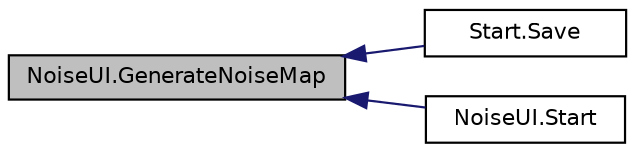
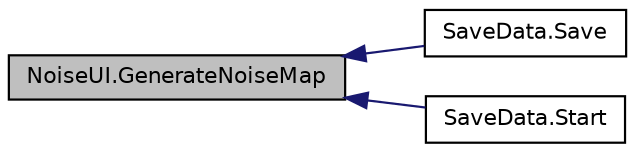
node "Start.Save": label "Start.Save" -> "SaveData.Save"
node "NoiseUI.Start": label "NoiseUI.Start" -> "SaveData.Start"
